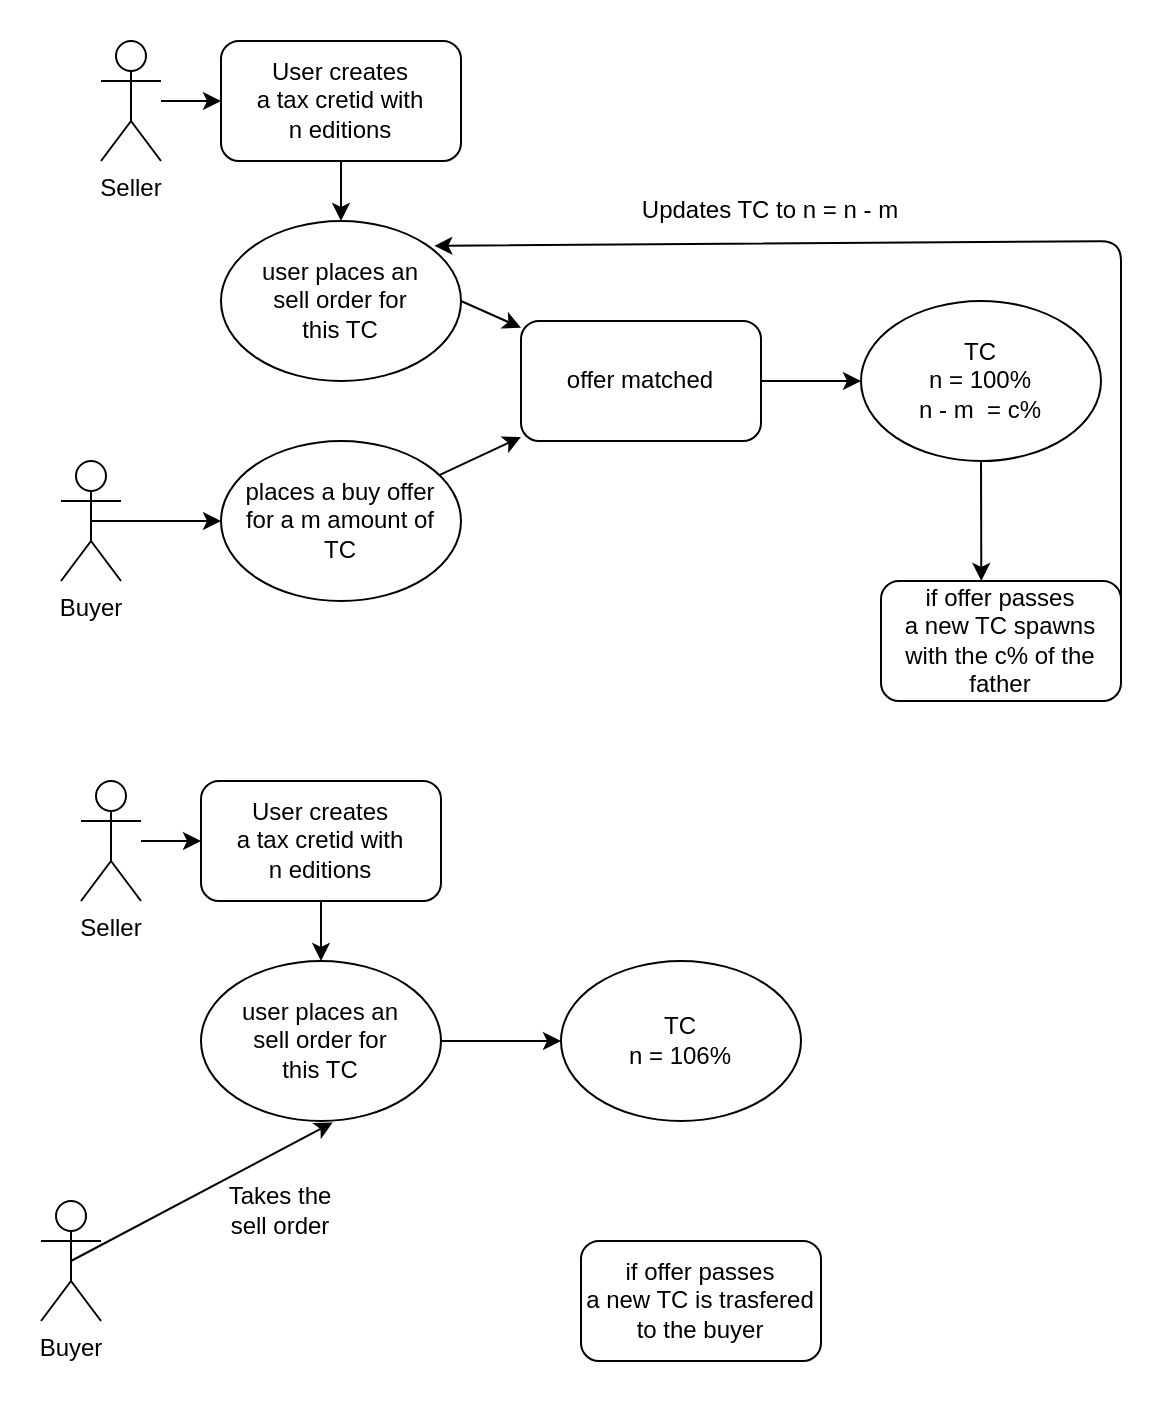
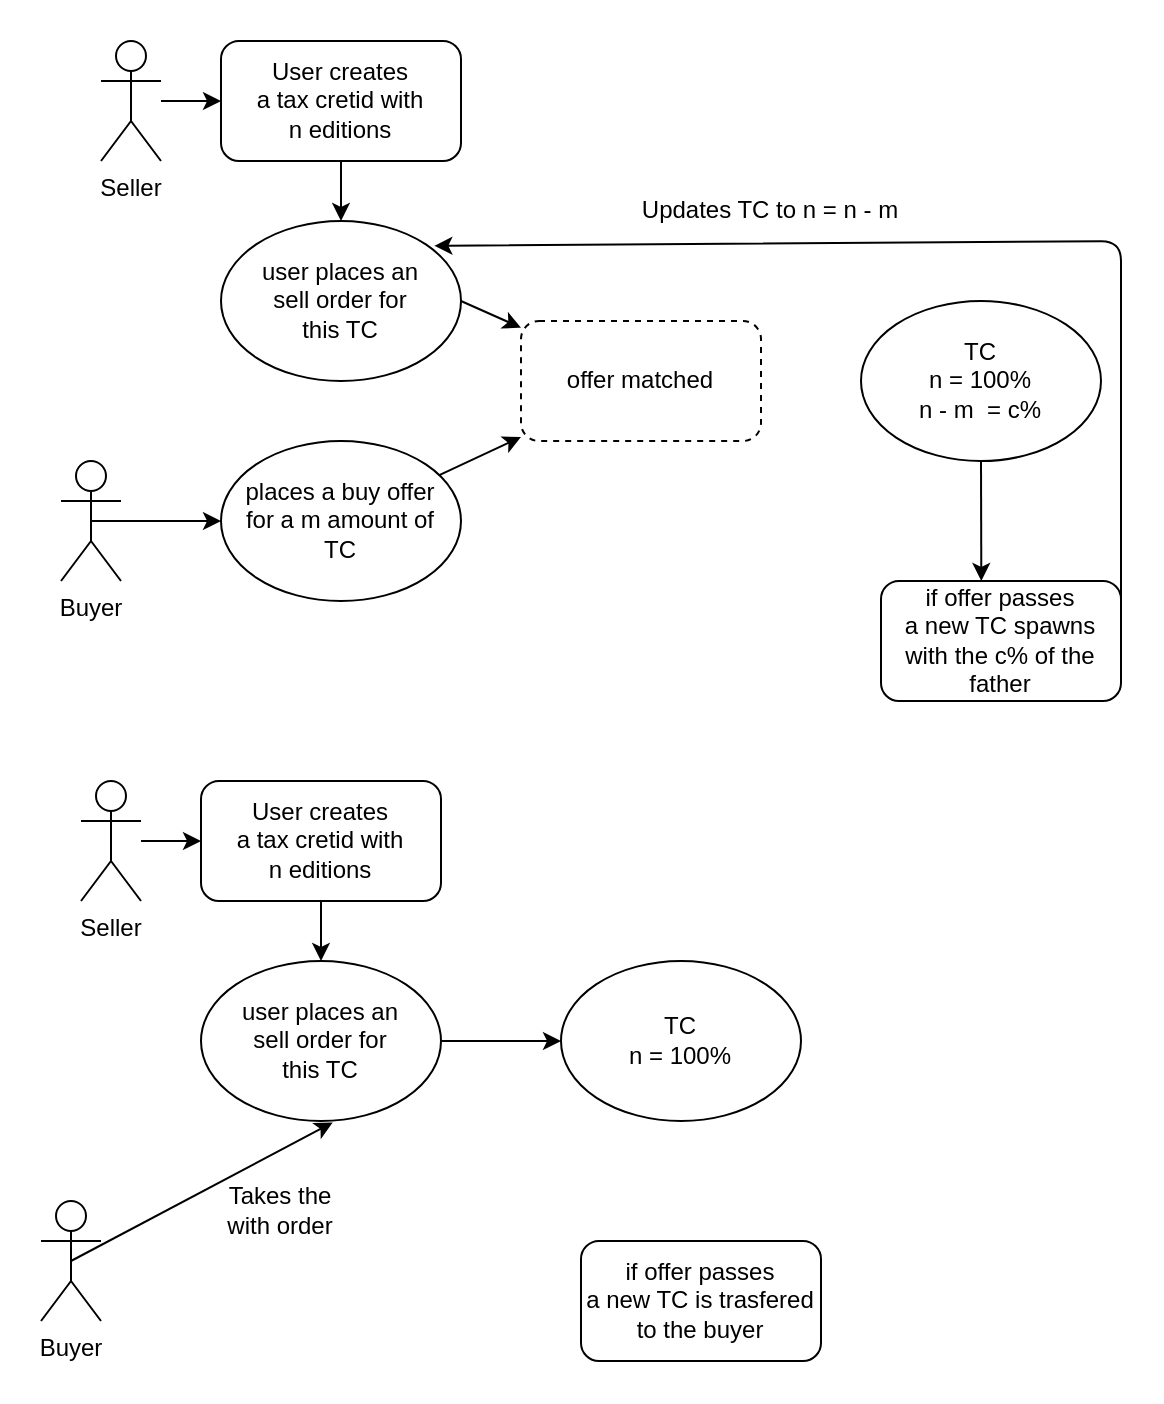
node "offer matched": style solid -> dashed
edge "offer matched" -> "TC n = 100% n - m = c%": removed
node "TC n = 106%": label "TC n = 106%" -> "TC n = 100%"
node "Takes the sell order": label "Takes the sell order" -> "Takes the with order"
